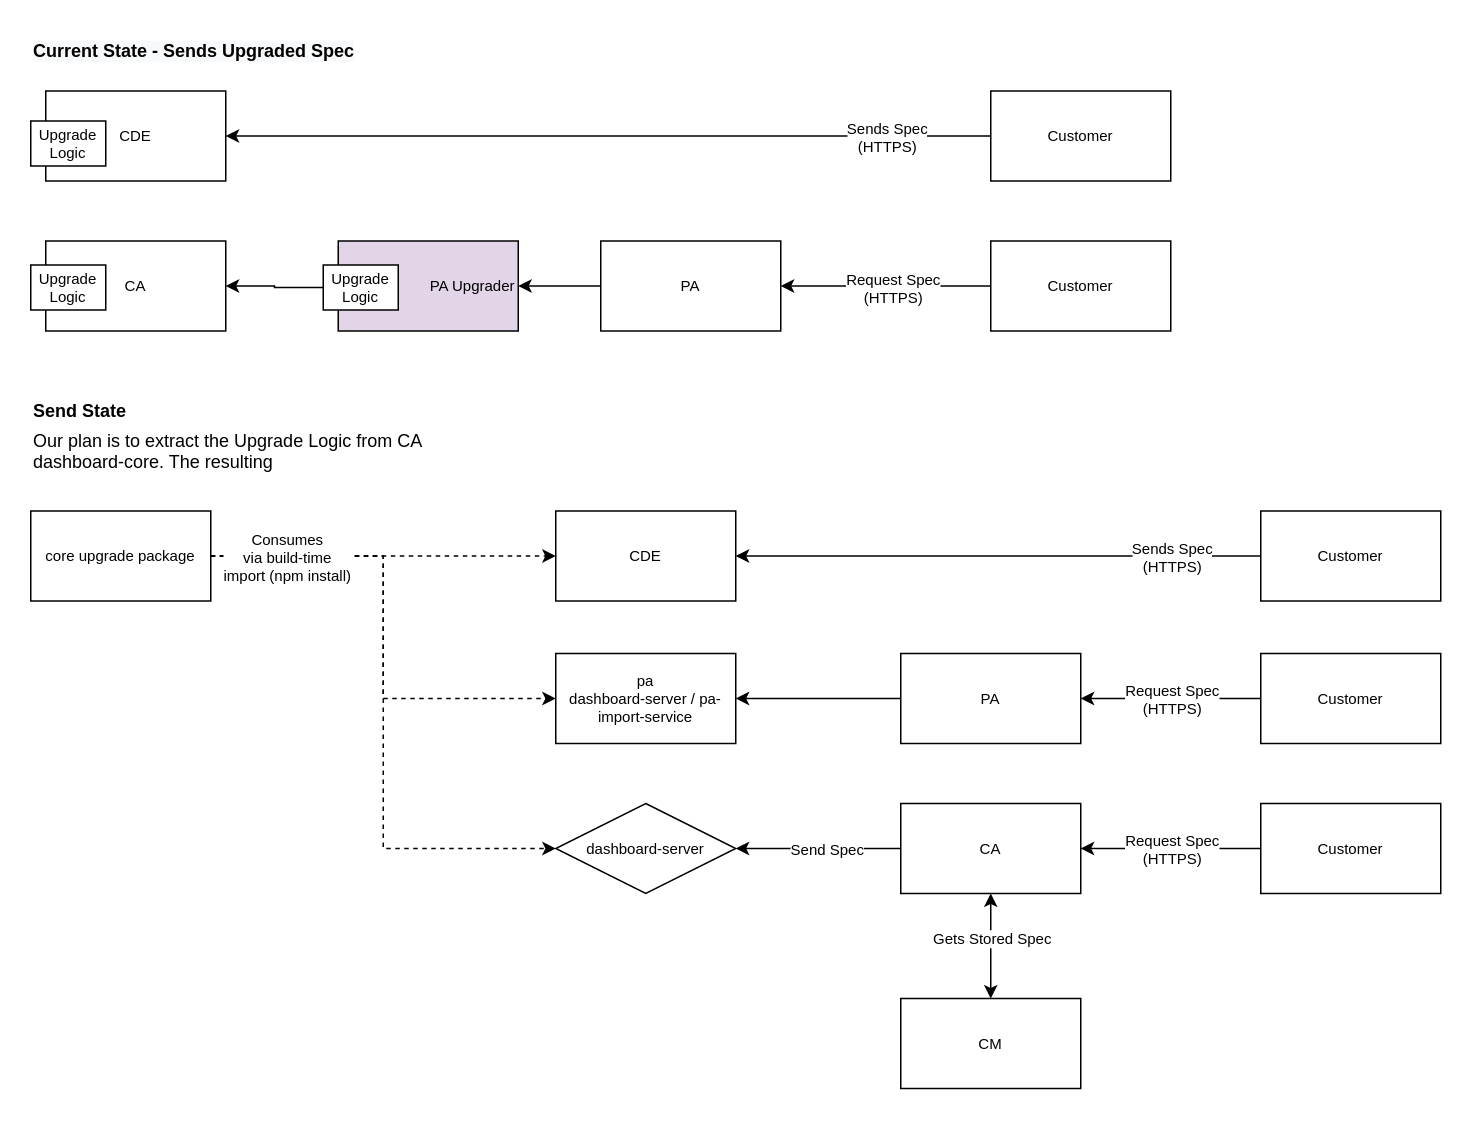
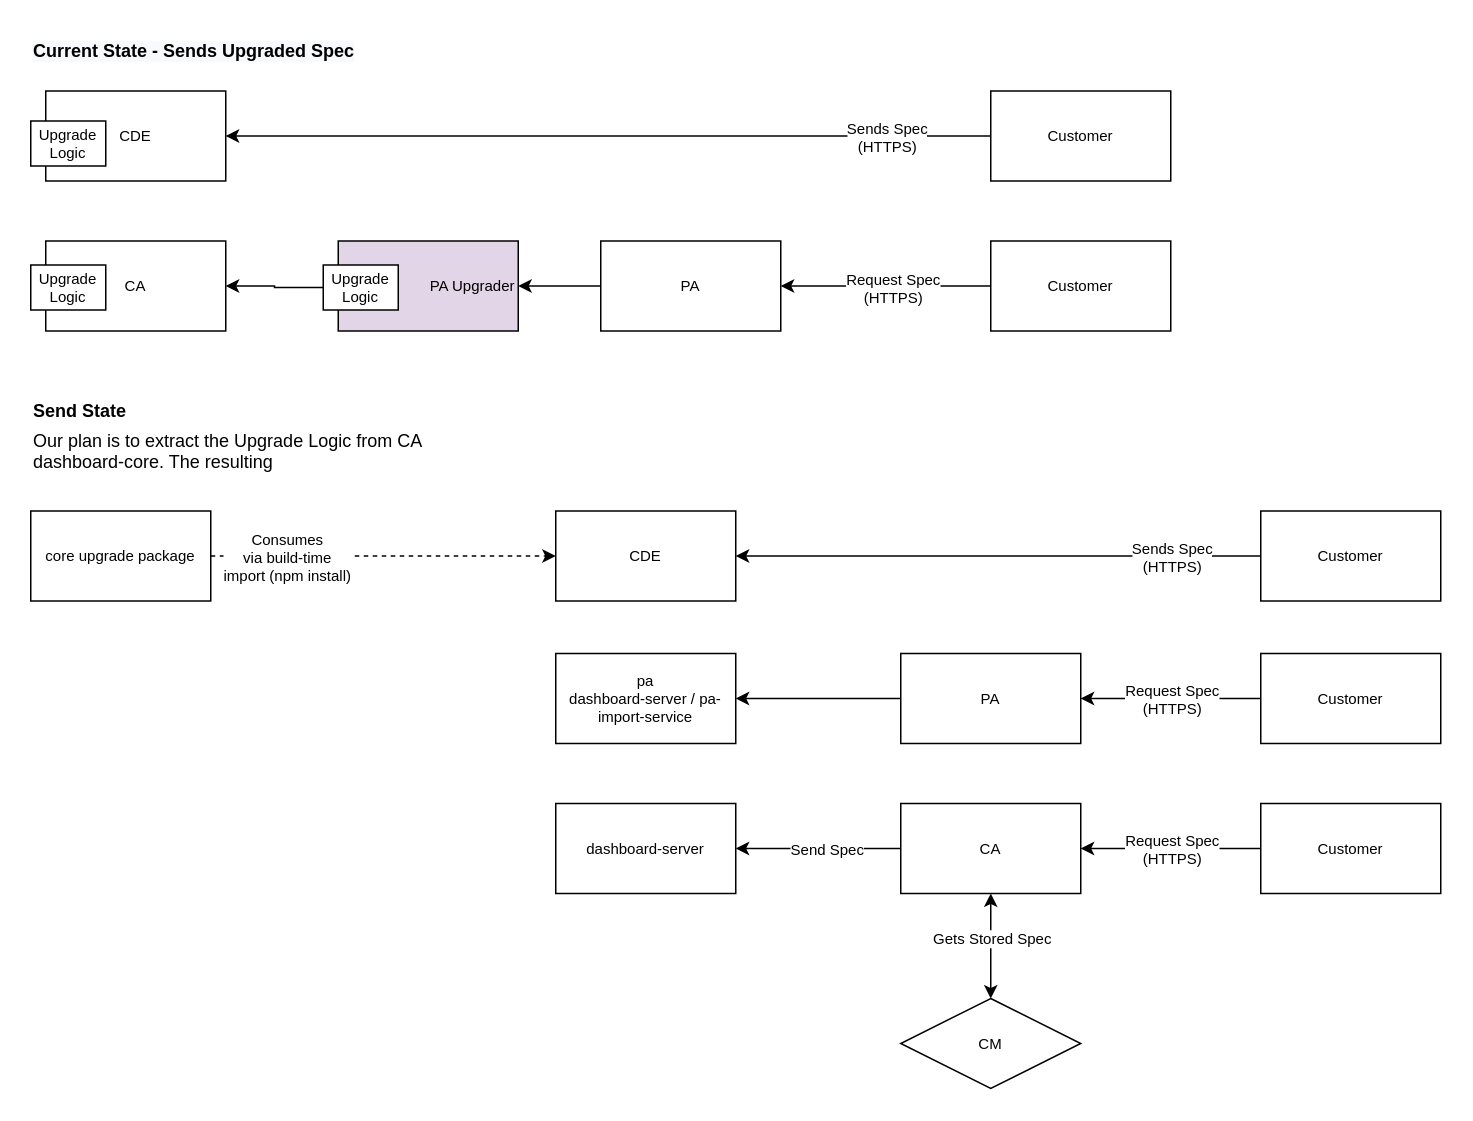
edge "core upgrade package" -> "pa dashboard-server / pa-import-service": removed
edge "core upgrade package" -> "dashboard-server": removed
node "dashboard-server": shape diamond -> rectangle
node "CM": shape rectangle -> diamond
